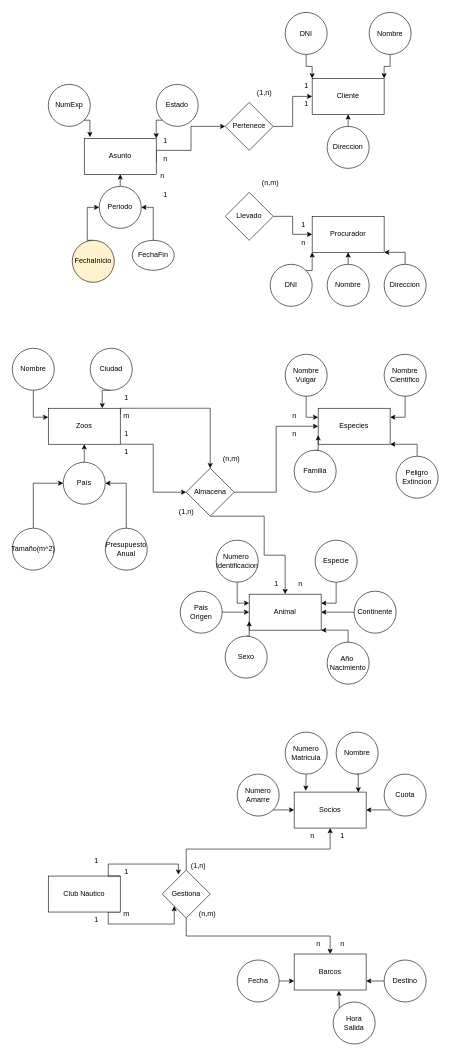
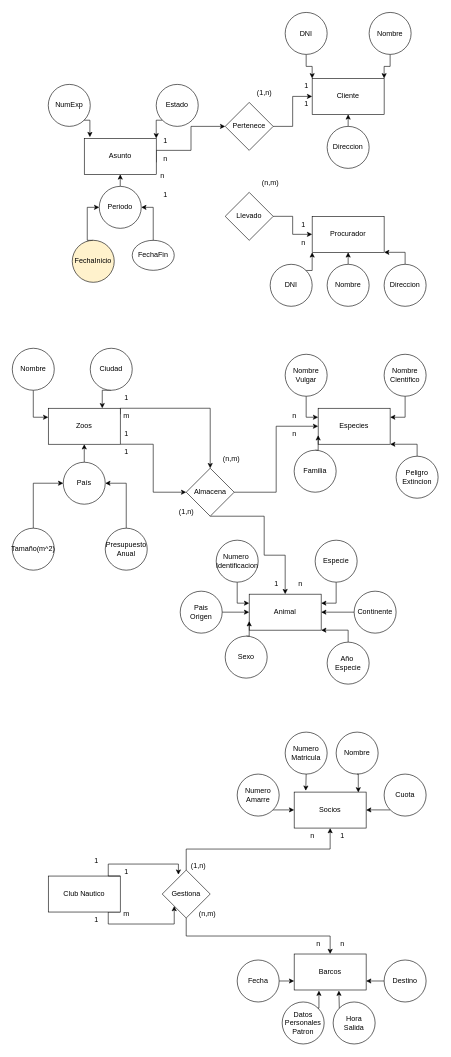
node "Año Nacimiento": label "Año Nacimiento" -> "Año Especie"
edge "Datos Personales Patron" -> "Barcos": added
node "Datos Personales Patron": added
